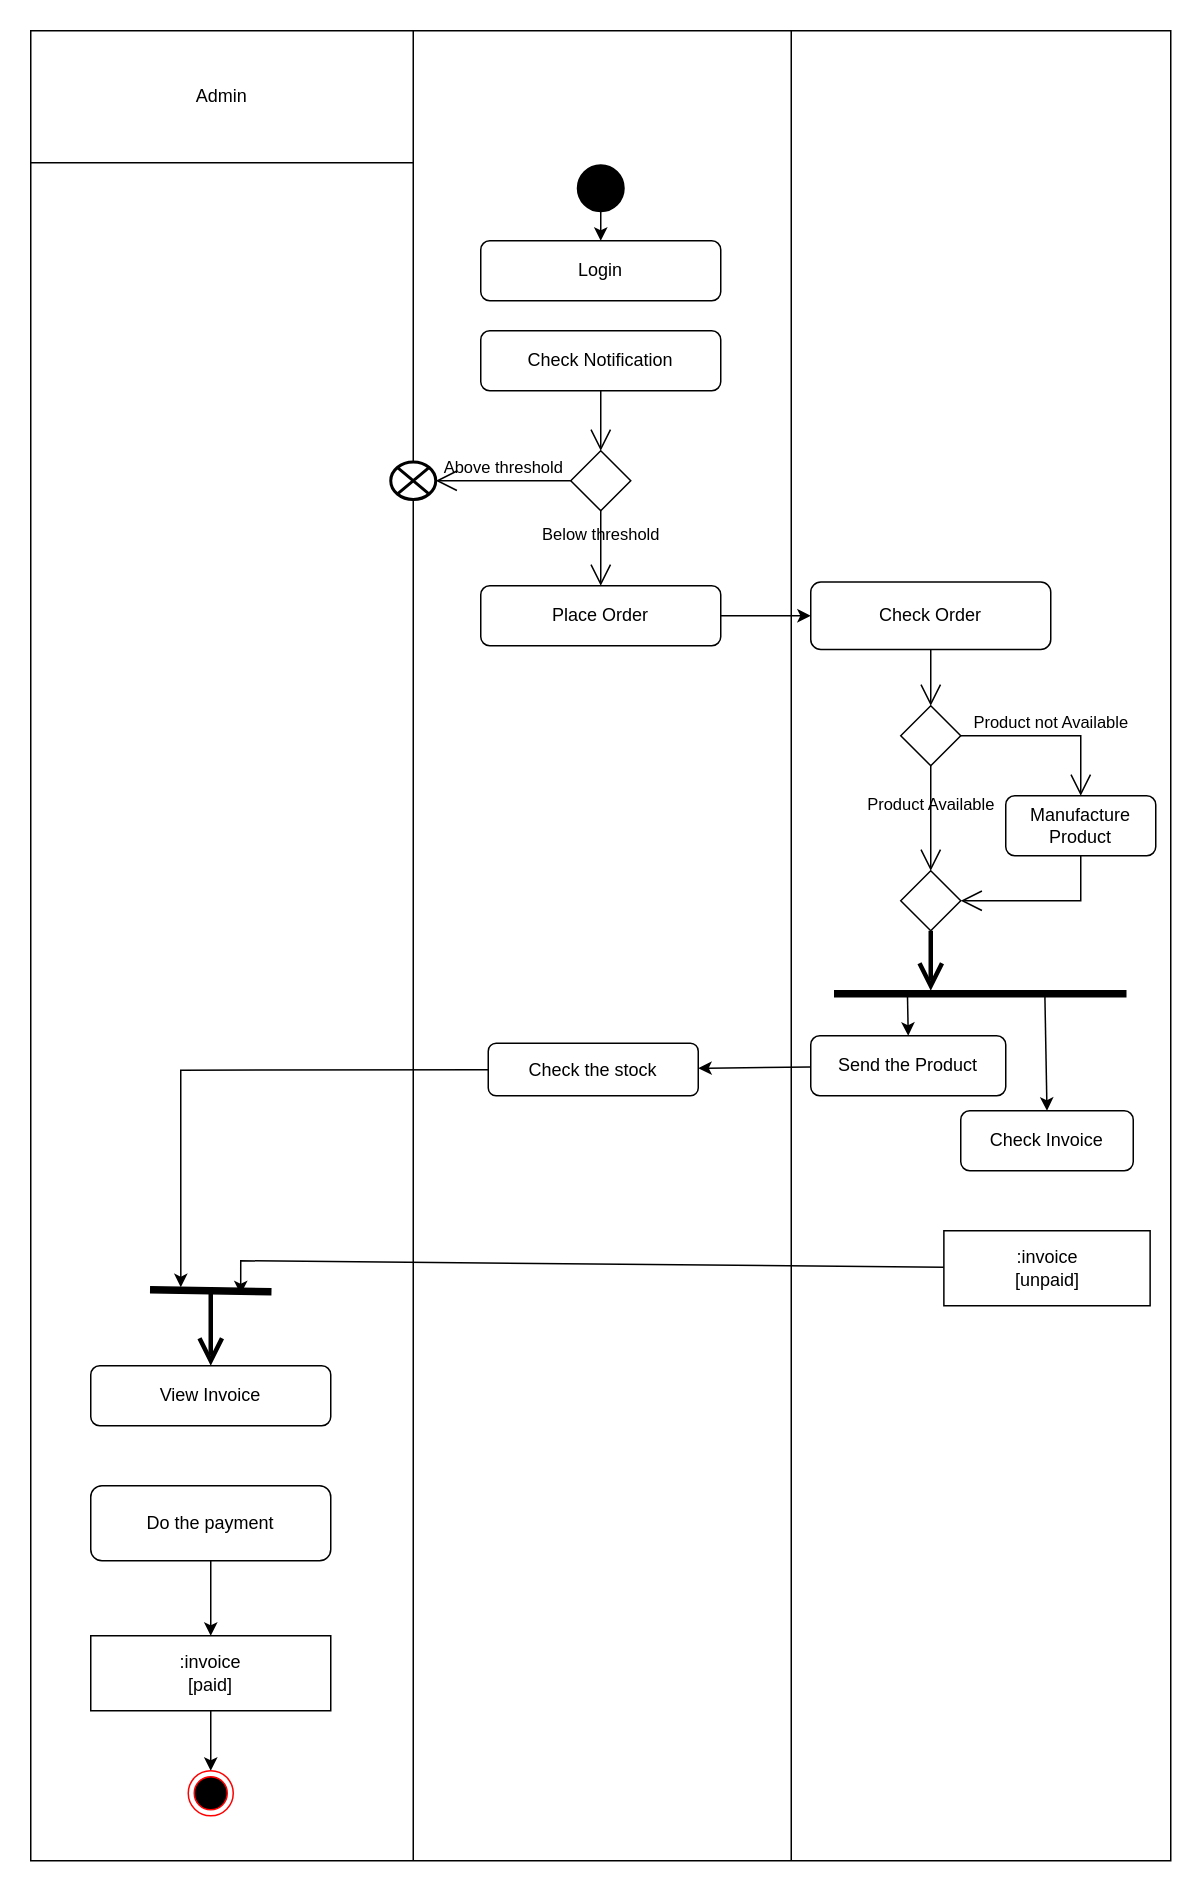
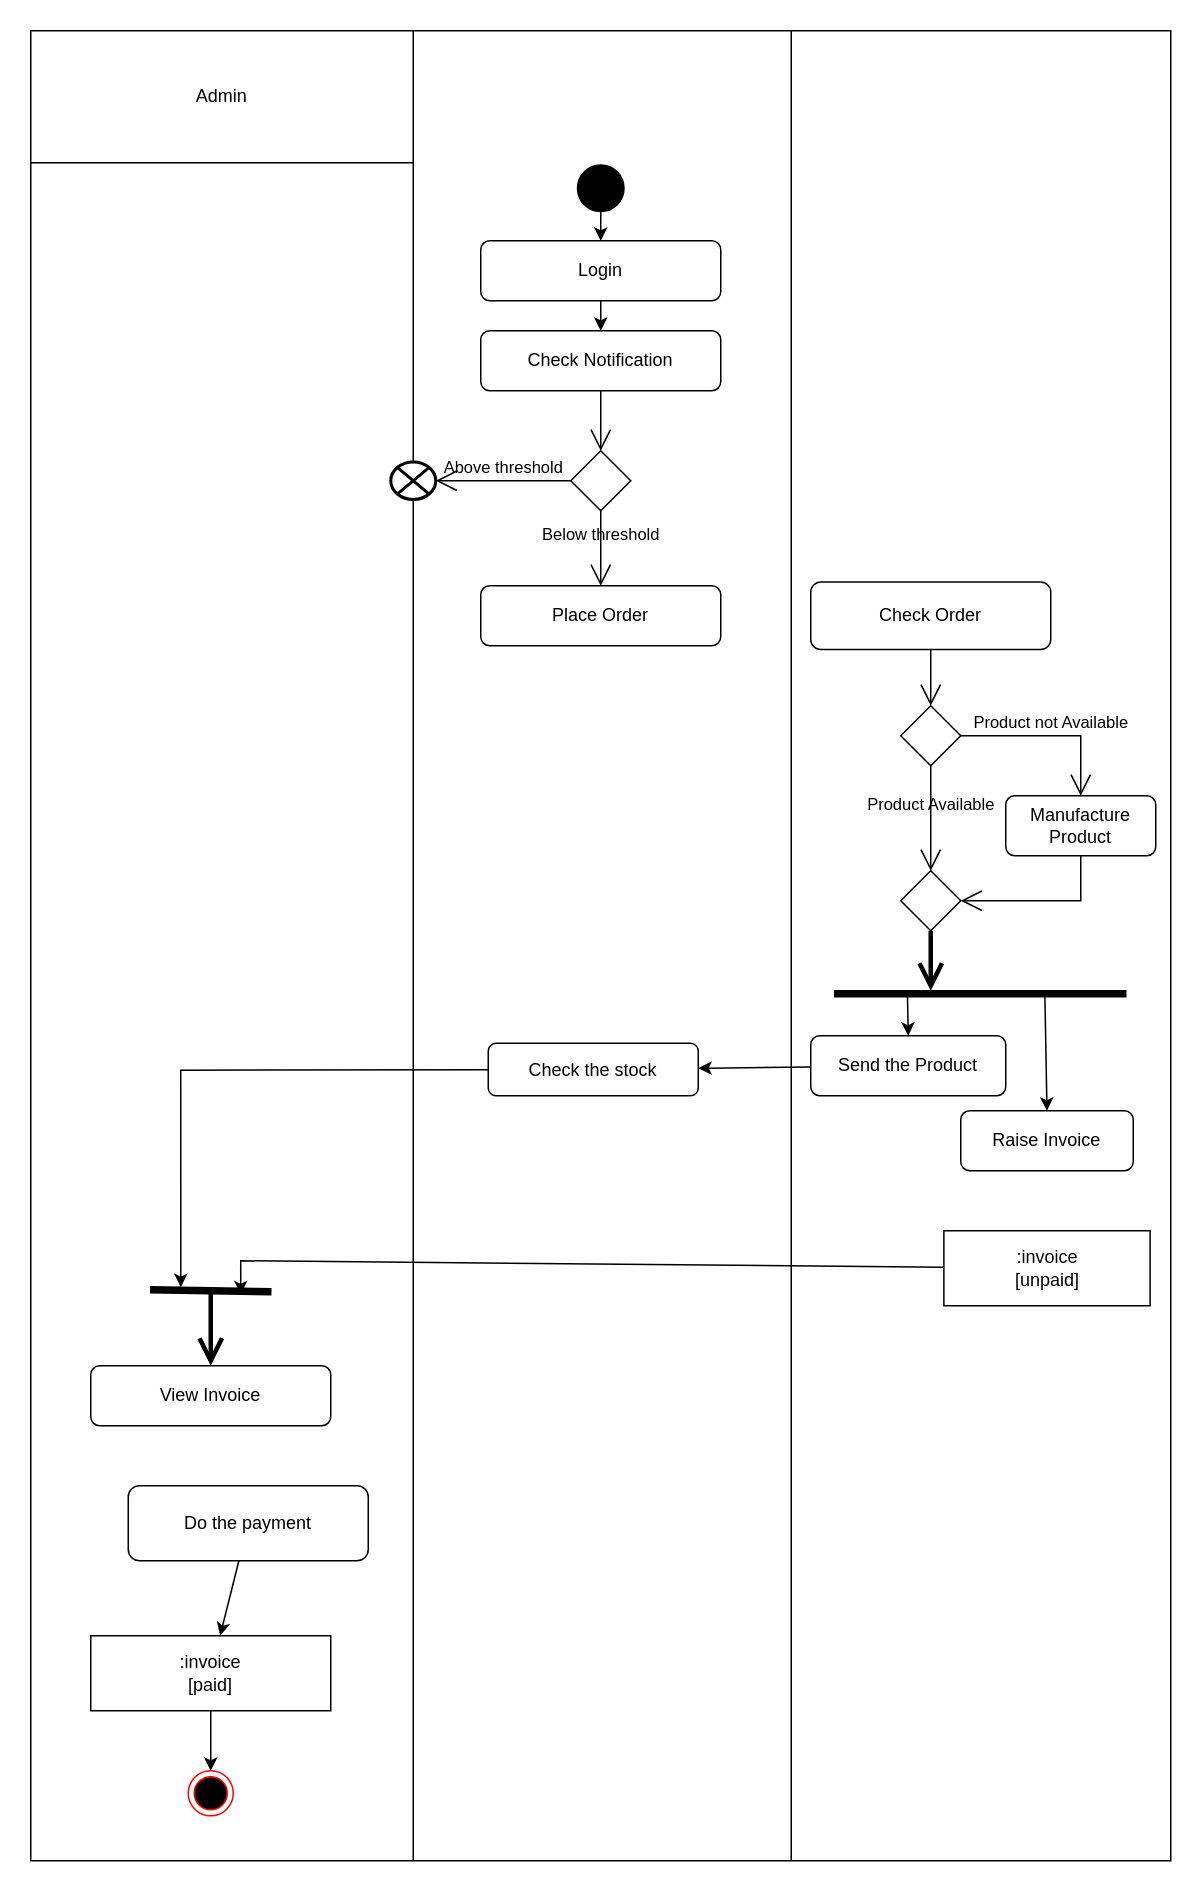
edge "Login" -> "Check Notification": added
edge "Place Order" -> "Check Order": removed
node "Check Invoice": label "Check Invoice" -> "Raise Invoice"
node "Do the payment": moved (211, 1523) -> (248, 1523)
